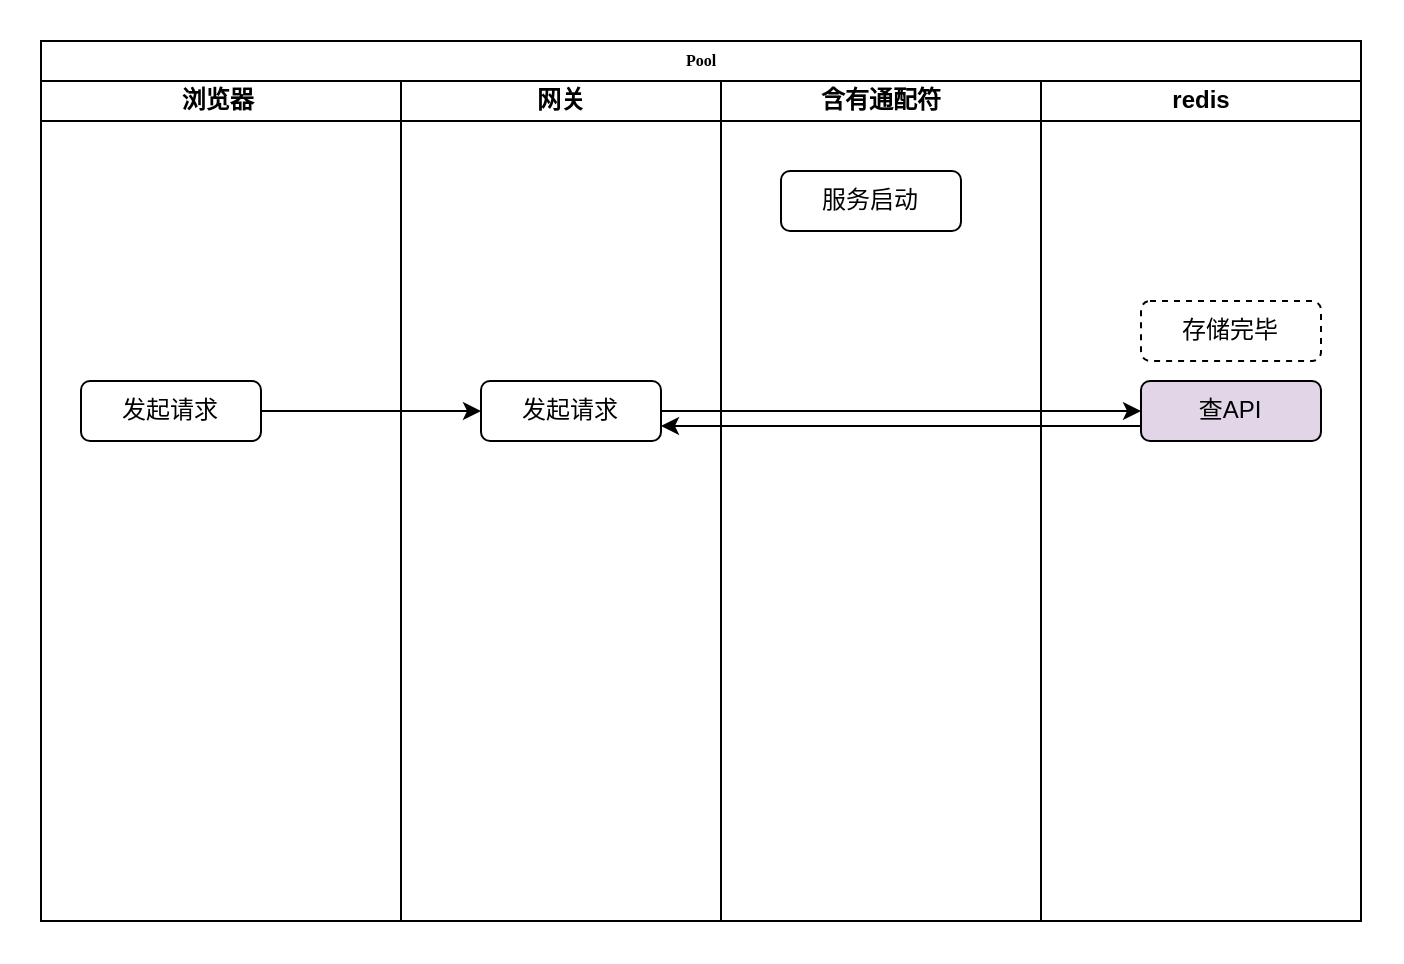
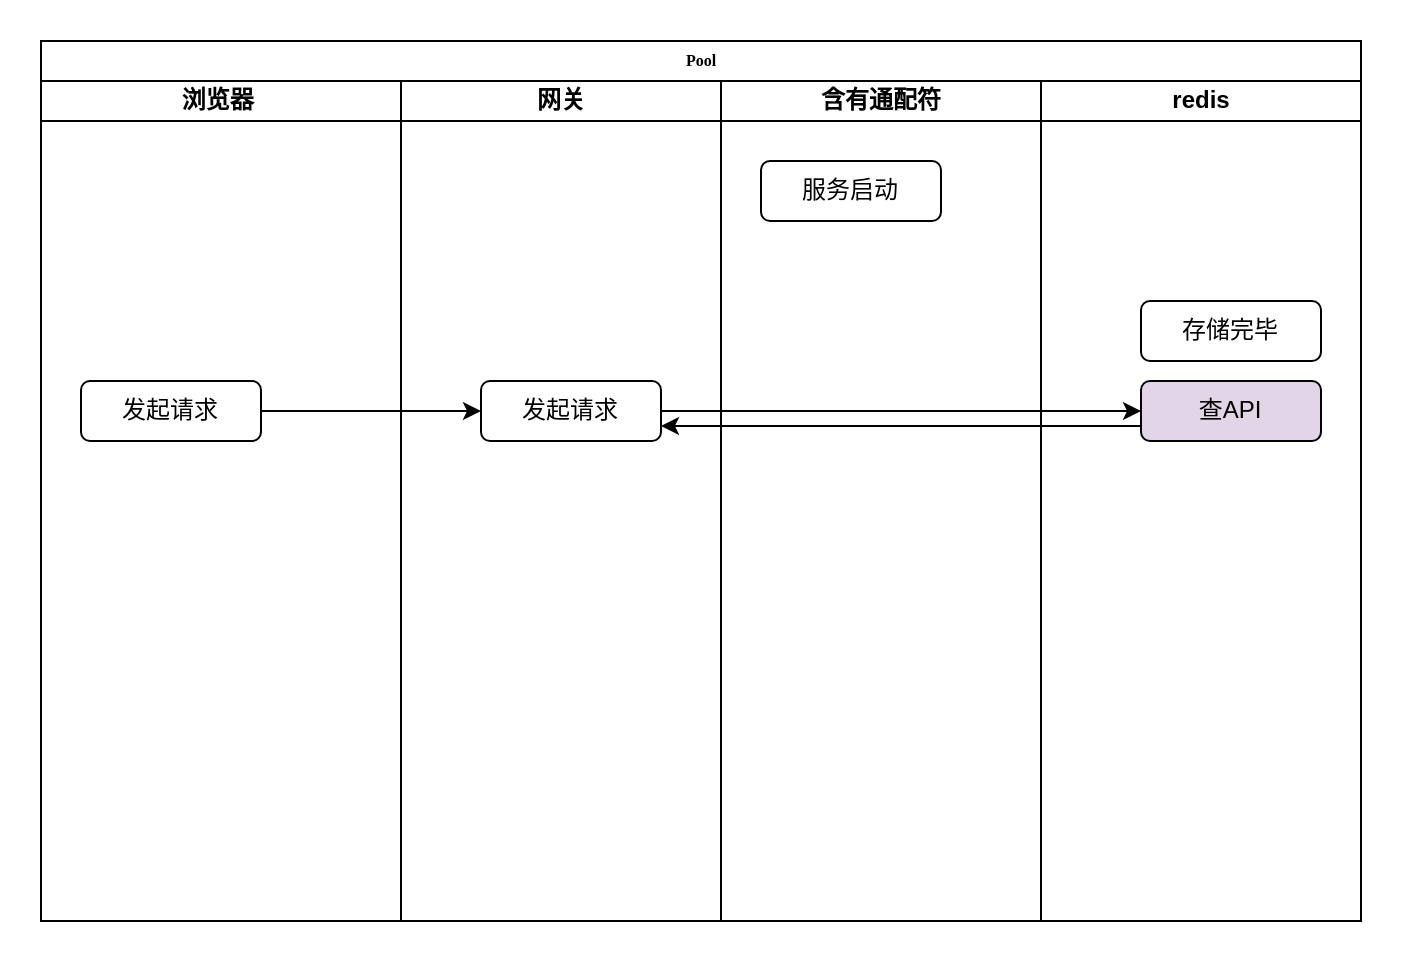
node "服务启动": moved (871, 201) -> (851, 191)
node "存储完毕": style dashed -> solid
